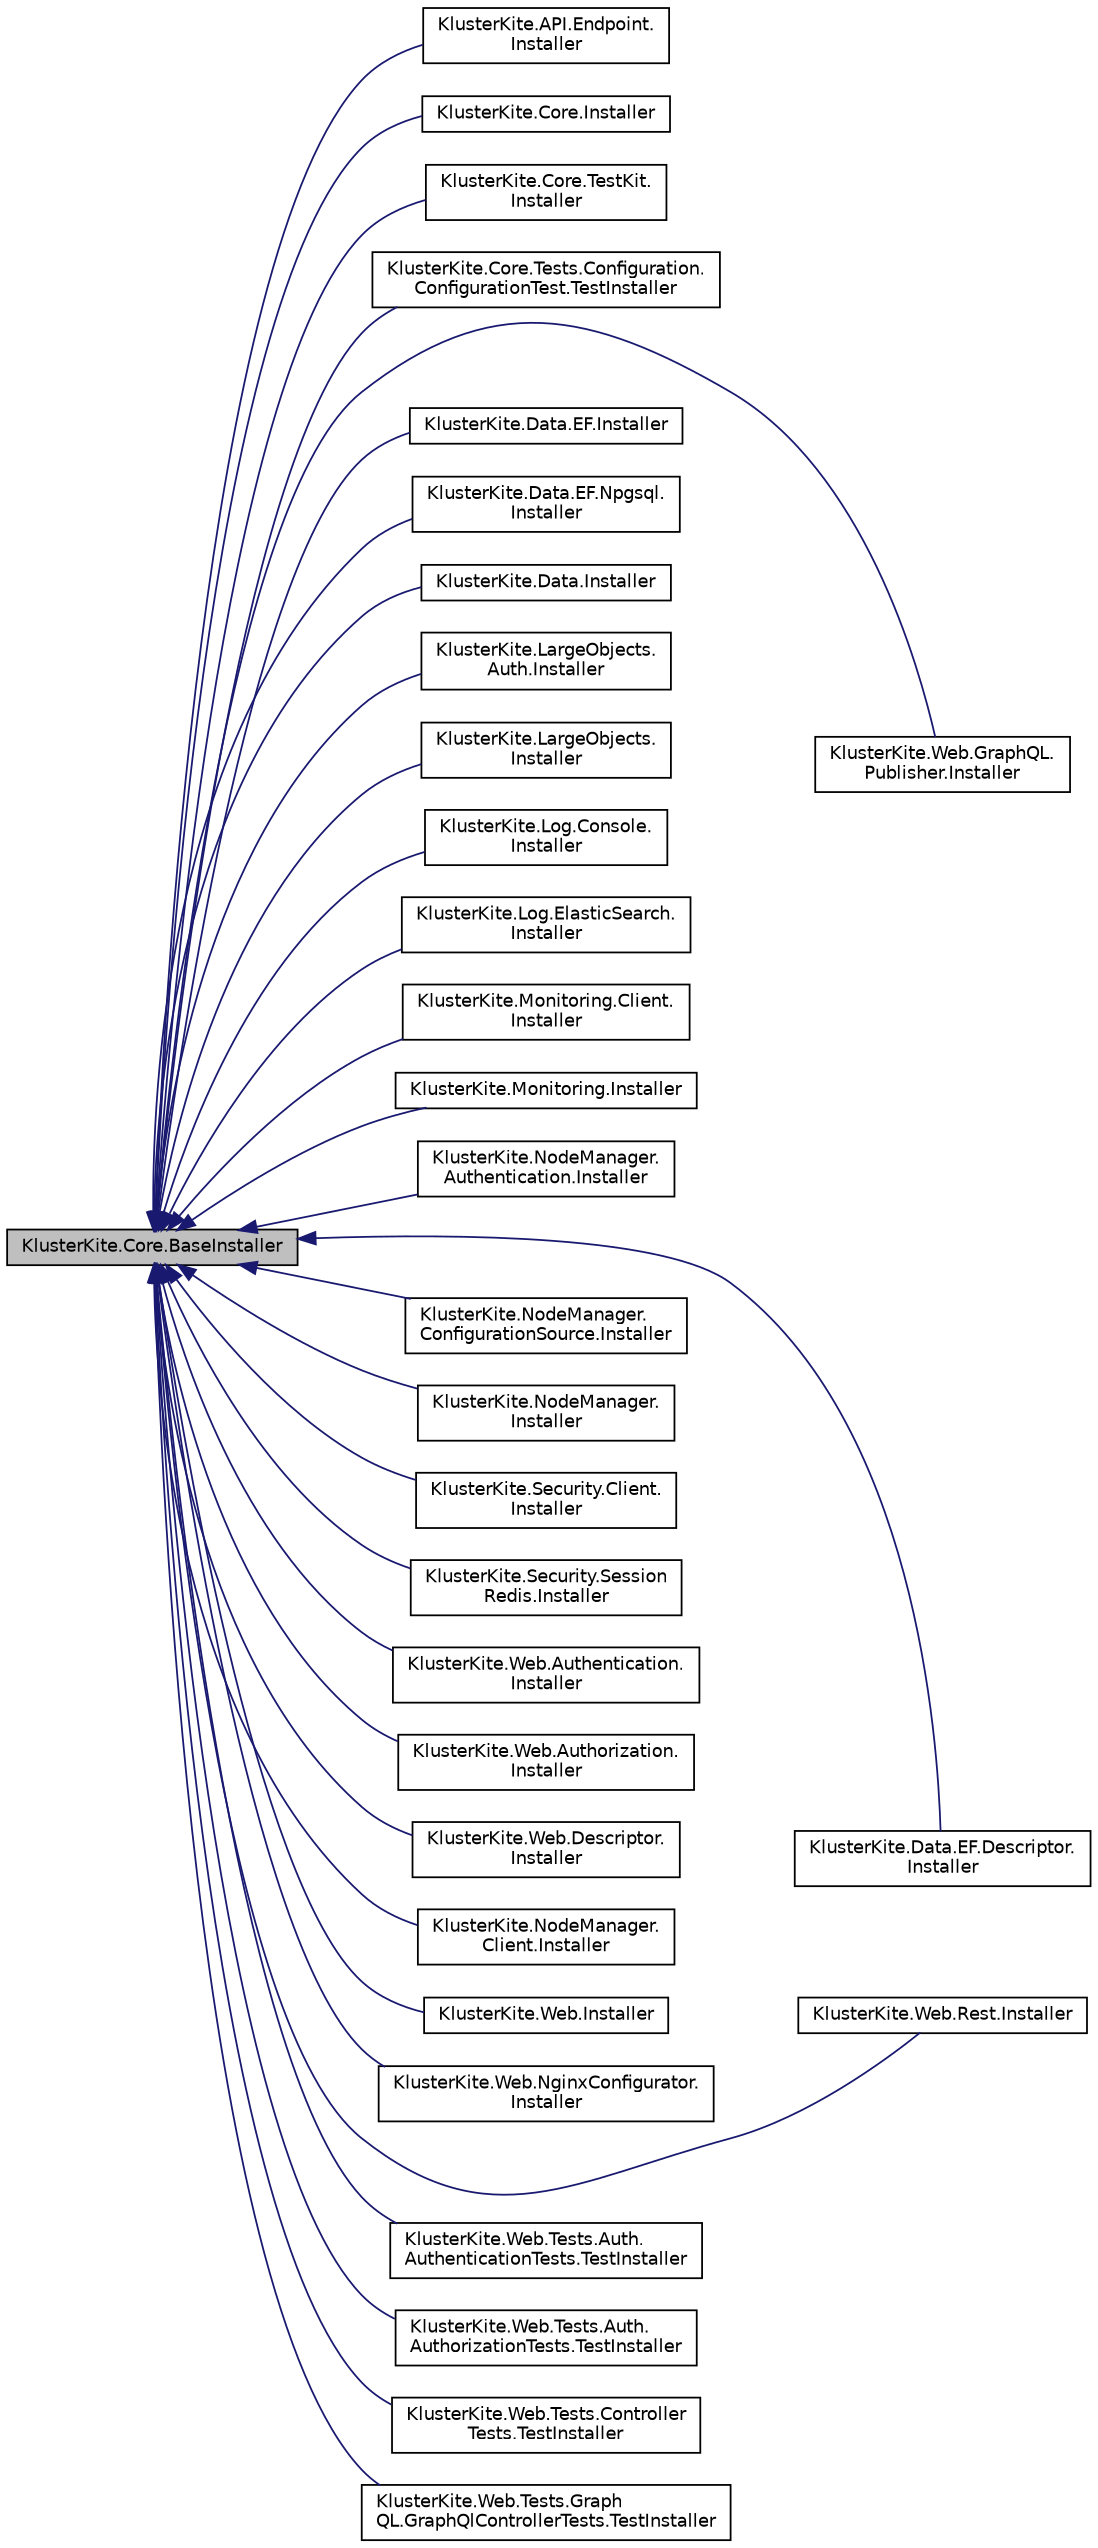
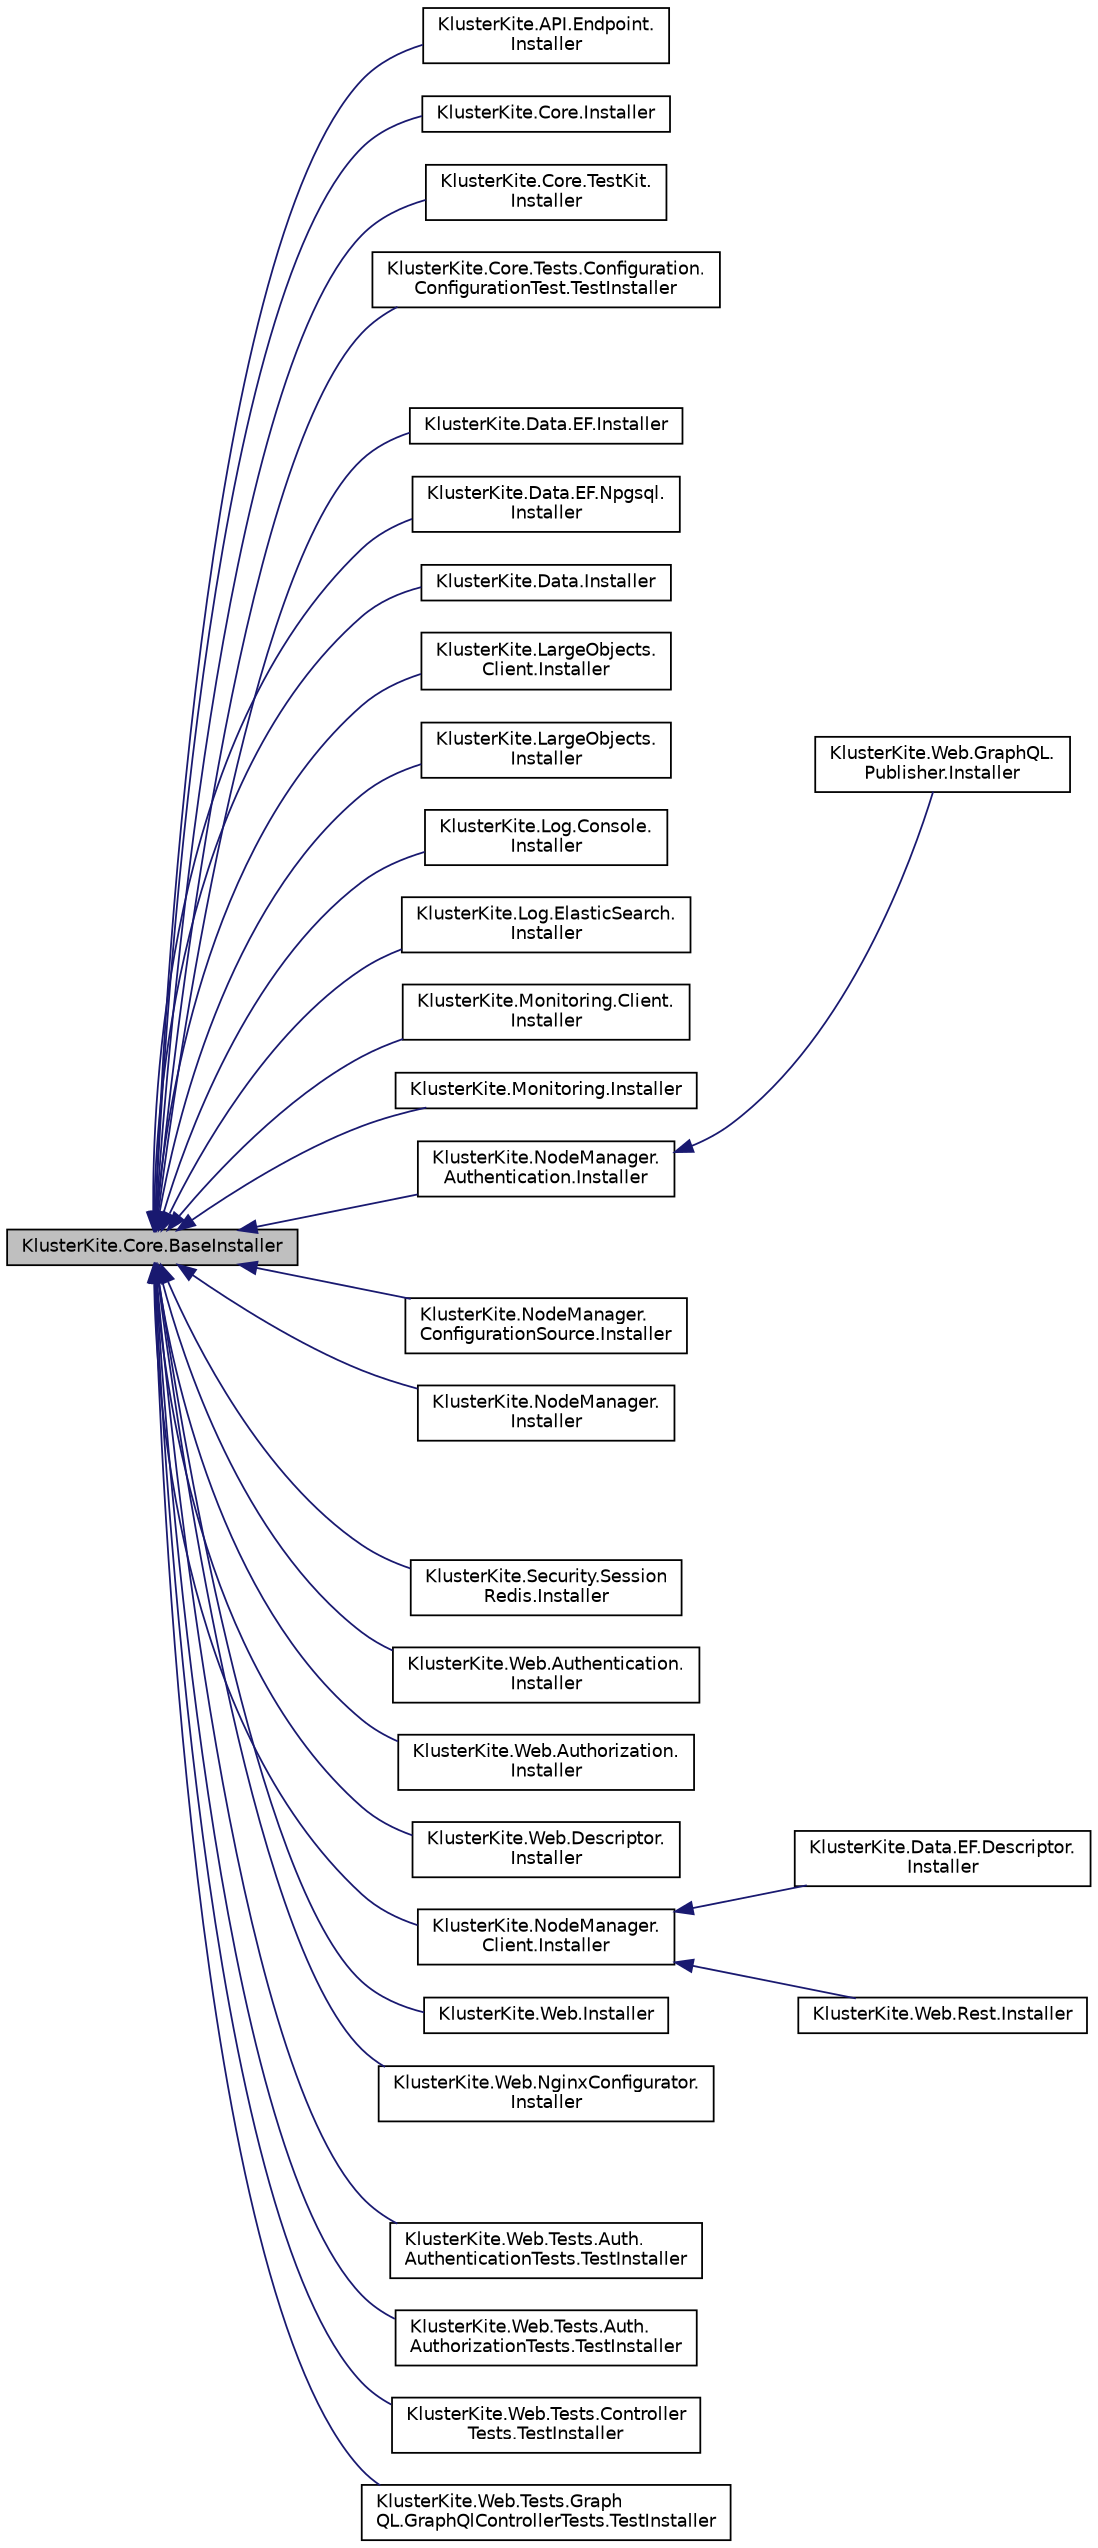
edge "KlusterKite.Web.GraphQL. Publisher.Installer" -> "KlusterKite.Core.BaseInstaller": now "KlusterKite.Web.GraphQL. Publisher.Installer" -> "KlusterKite.NodeManager. Authentication.Installer"
node "KlusterKite.LargeObjects. Auth.Installer": label "KlusterKite.LargeObjects. Auth.Installer" -> "KlusterKite.LargeObjects. Client.Installer"
edge "KlusterKite.Data.EF.Descriptor. Installer" -> "KlusterKite.Core.BaseInstaller": now "KlusterKite.Data.EF.Descriptor. Installer" -> "KlusterKite.NodeManager. Client.Installer"
node "KlusterKite.Security.Client. Installer": removed
edge "KlusterKite.Web.Rest.Installer" -> "KlusterKite.Core.BaseInstaller": now "KlusterKite.Web.Rest.Installer" -> "KlusterKite.NodeManager. Client.Installer"
